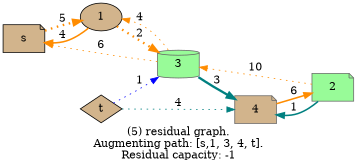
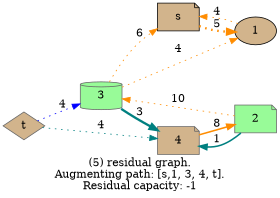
edge "1" -> "3": removed, label "2"
edge "1" -> "s": style bold -> dotted
edge "t" -> "3": label "1" -> "4"
edge "4" -> "2": label "6" -> "8"
node "t": color black -> gray40
